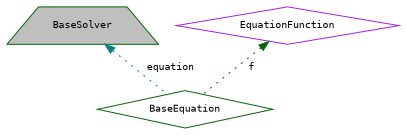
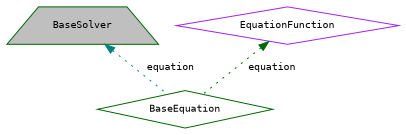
edge "BaseEquation" -> "EquationFunction": label " f" -> " equation"
